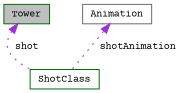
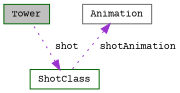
edge "ShotClass" -> "Tower": reversed
